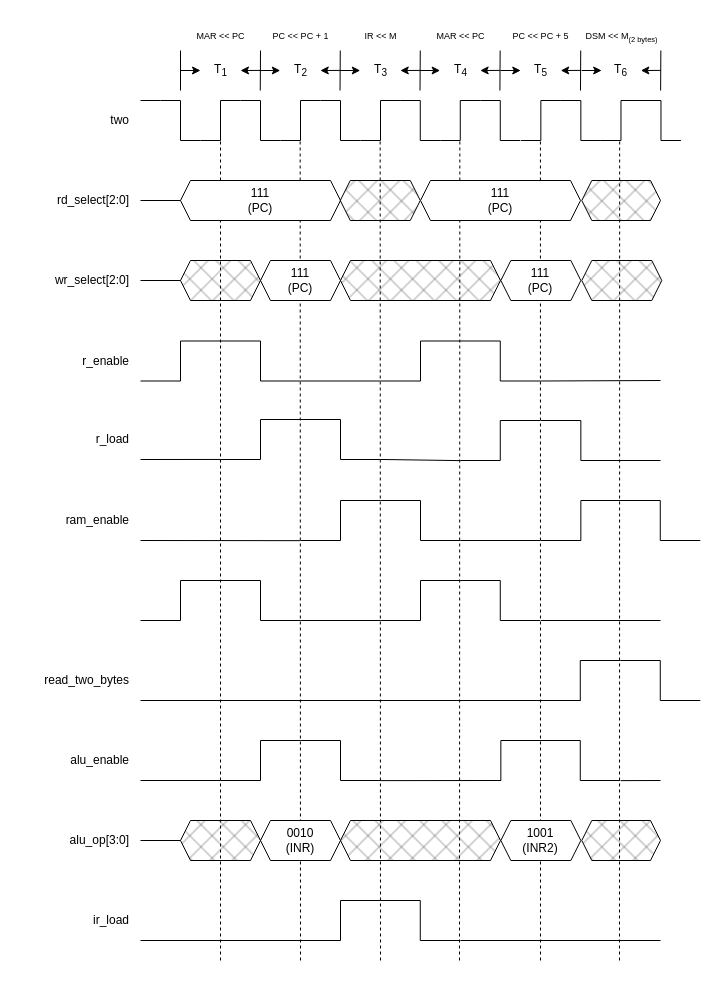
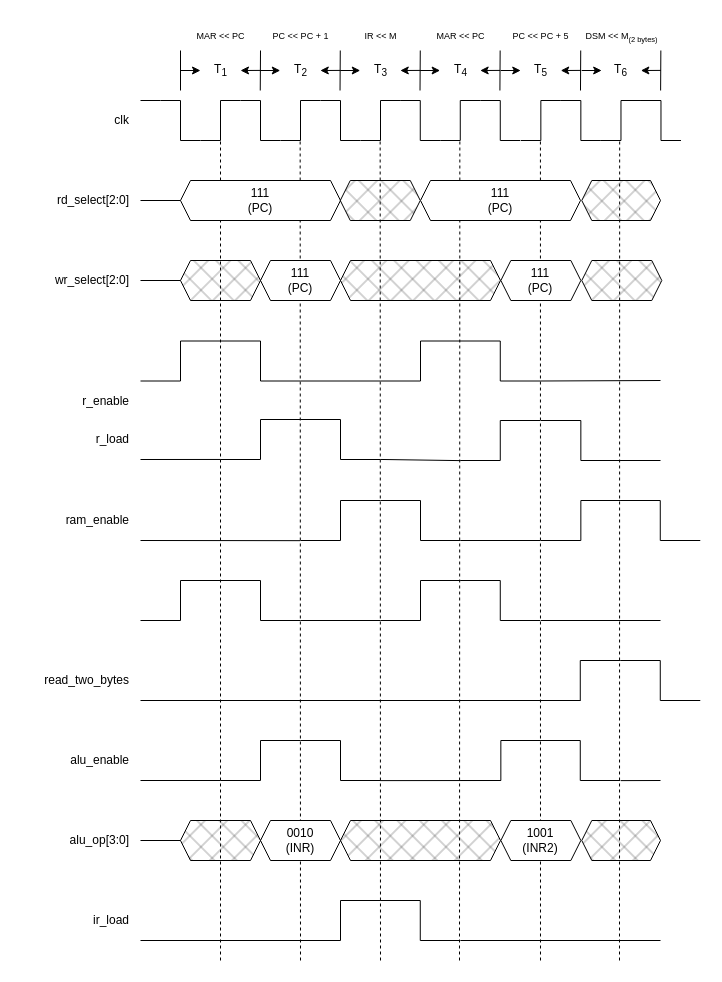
node "two": label "two" -> "clk"
node "r_enable": moved (96, 361) -> (96, 401)
